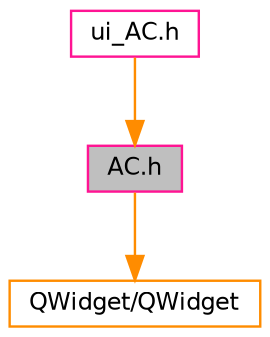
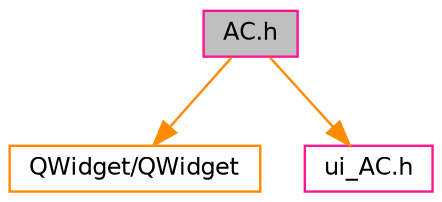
edge "ui_AC.h" -> "AC.h": reversed
